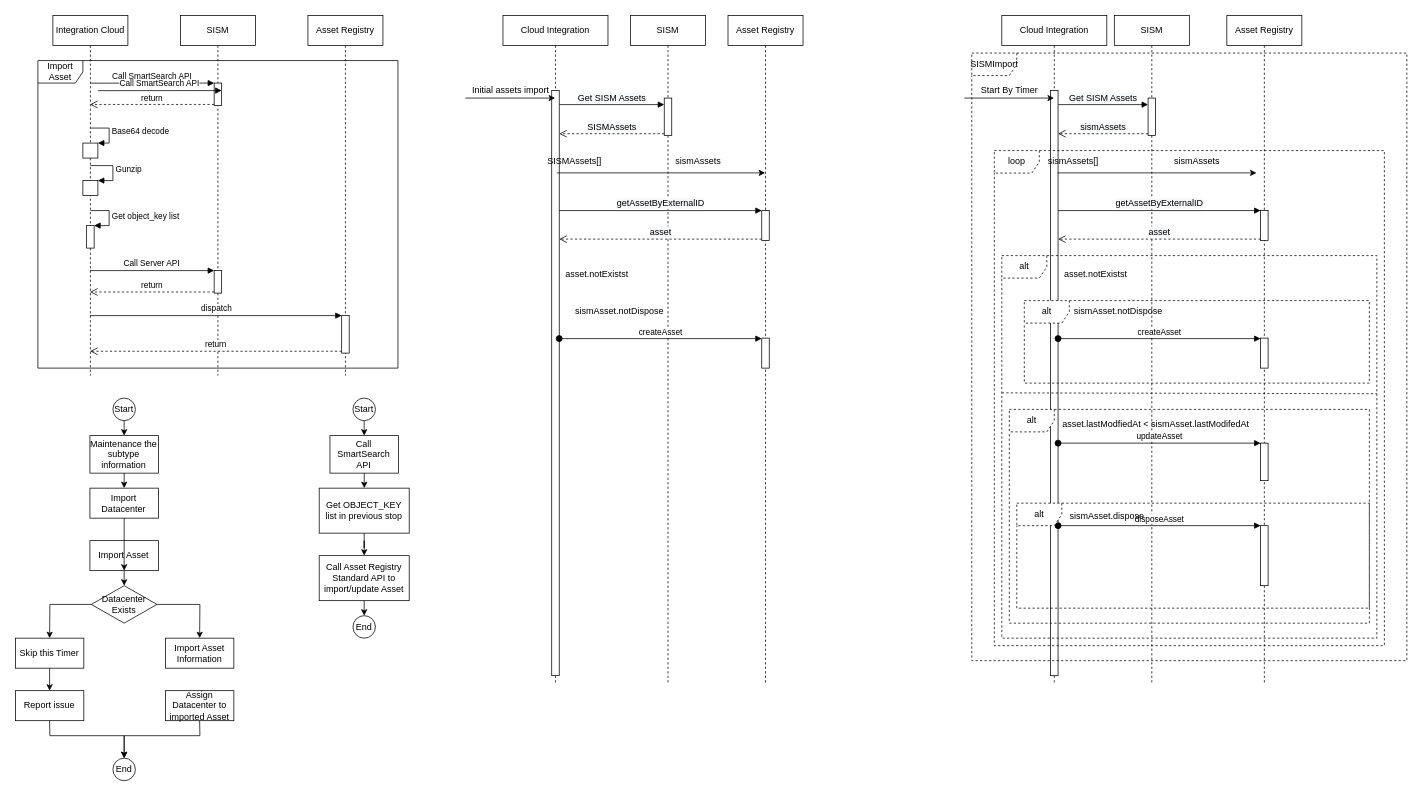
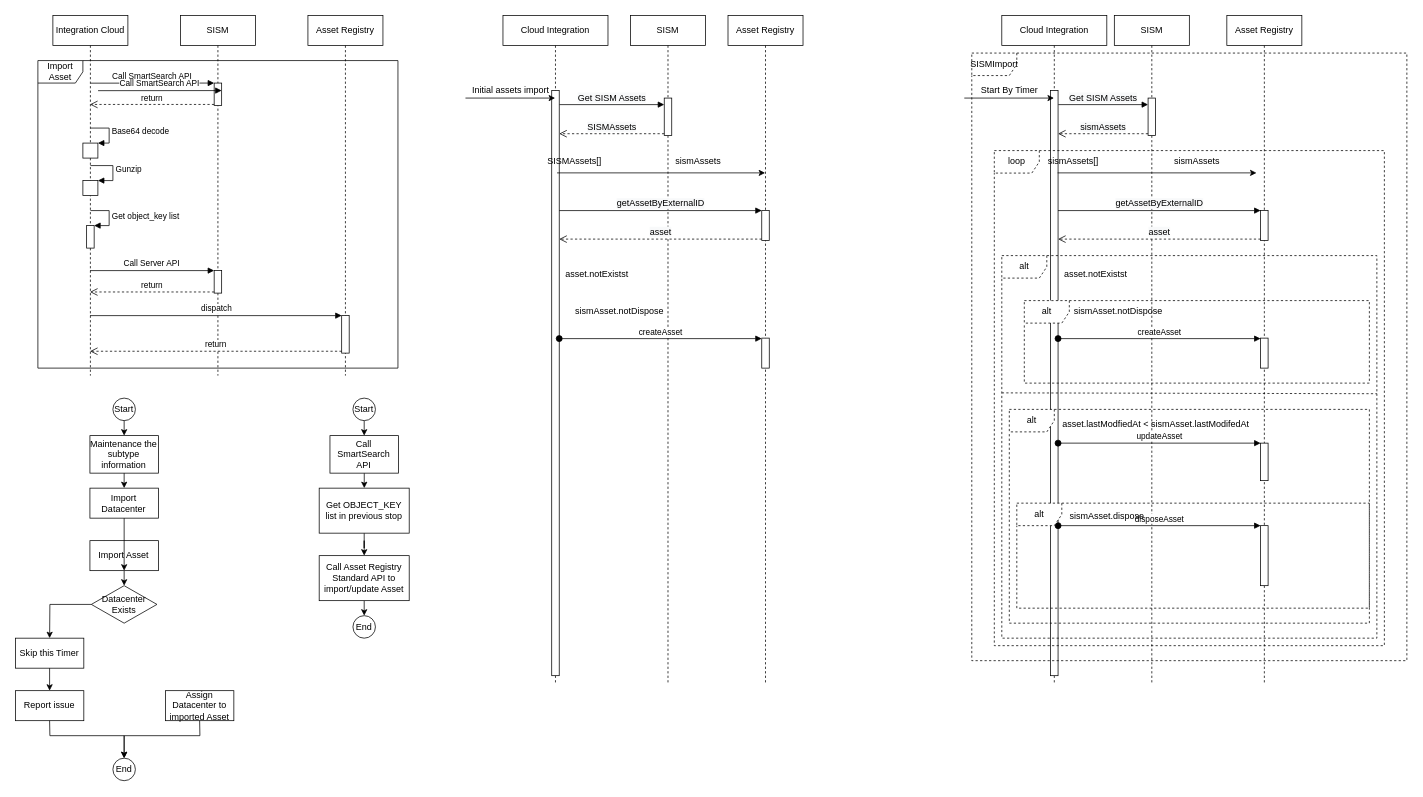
edge "Datacenter Exists" -> "Import Asset Information": removed
node "Import Asset Information": removed
